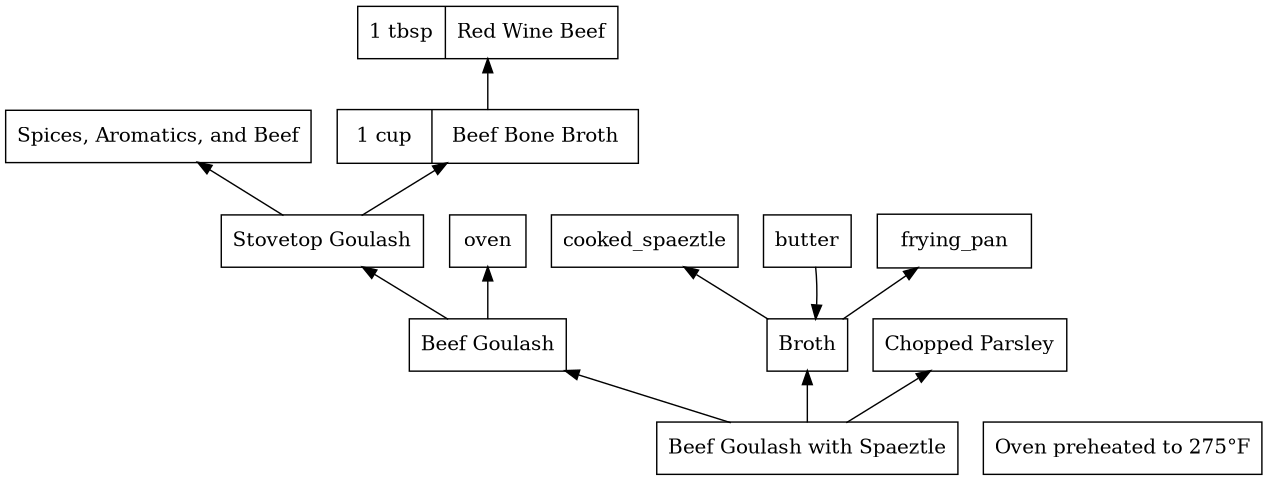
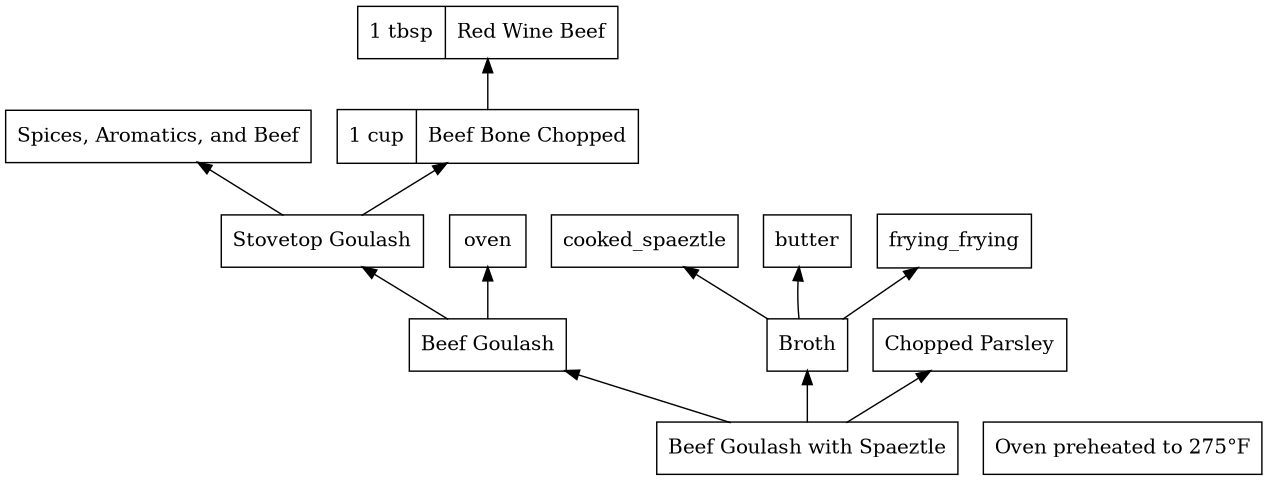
node "1 cup": text "Beef Bone Broth" -> "Beef Bone Chopped"
node "frying_pan": label "frying_pan" -> "frying_frying"
edge "butter" -> "Broth": reversed
